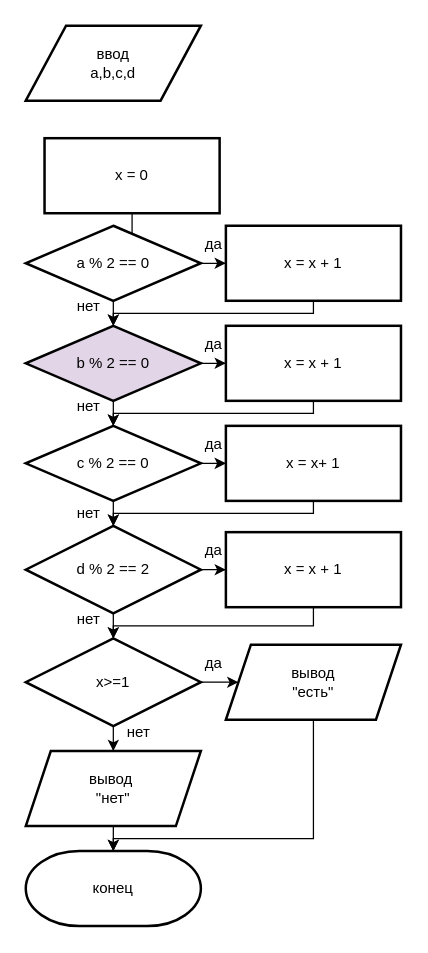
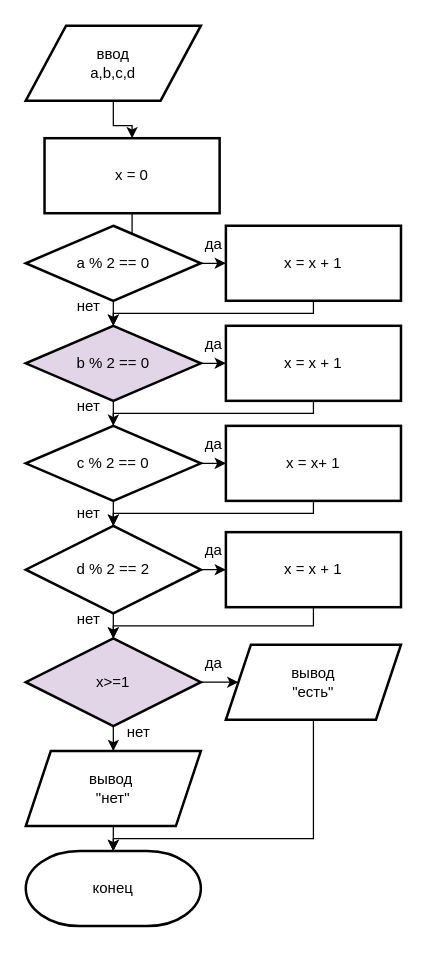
edge "ввод a,b,c,d" -> "х = 0": added
edge "b % 2 == 0" -> "с % 2 == 0": arrowhead classic -> none
node "х>=1": fillcolor #ffffff -> #e1d5e7
